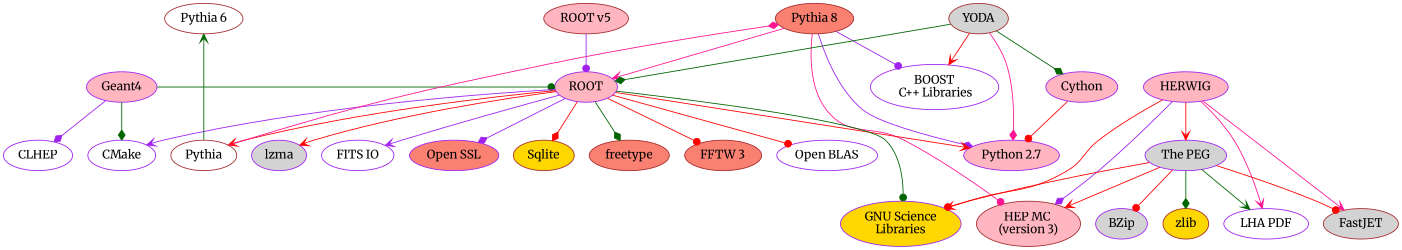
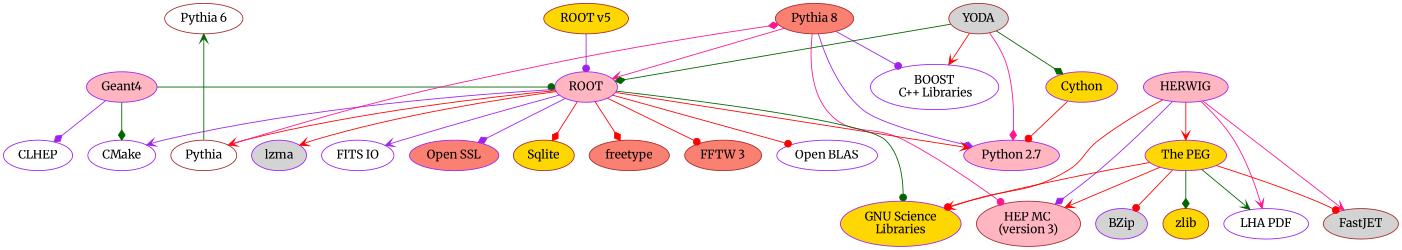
node "ROOT v5": fillcolor lightpink -> gold
node "Cython": fillcolor lightpink -> gold
edge "ROOT" -> "freetype": color darkgreen -> red
node "The PEG": fillcolor lightgrey -> gold
